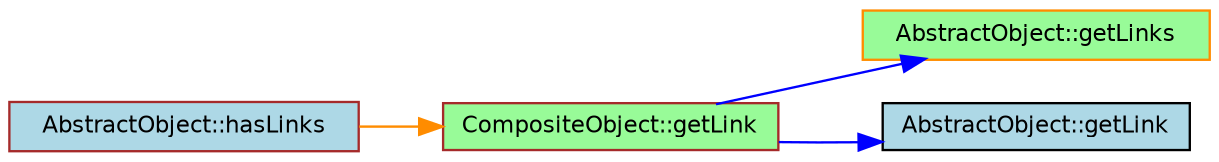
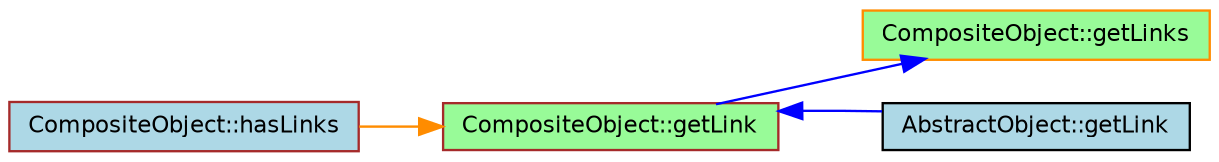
node "AbstractObject::getLinks": label "AbstractObject::getLinks" -> "CompositeObject::getLinks"
node "AbstractObject::hasLinks": label "AbstractObject::hasLinks" -> "CompositeObject::hasLinks"
edge "CompositeObject::getLink" -> "AbstractObject::getLink": reversed
